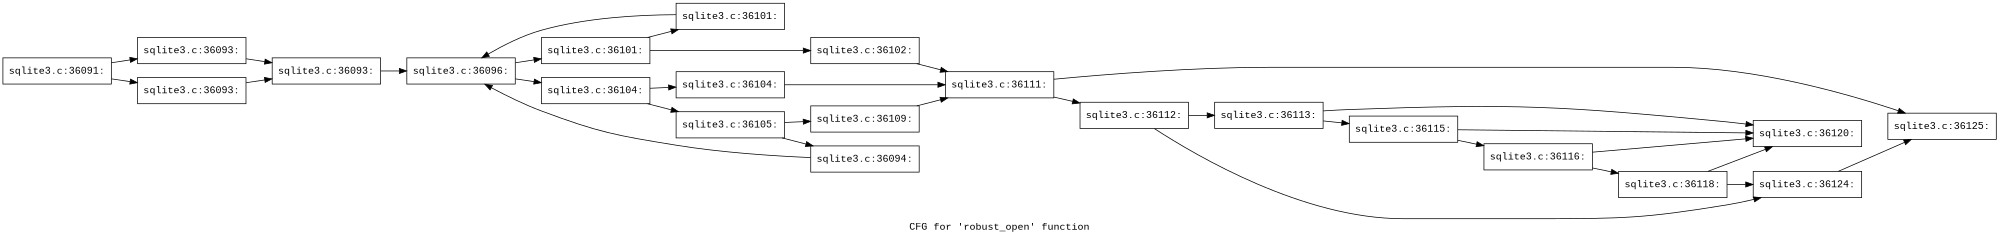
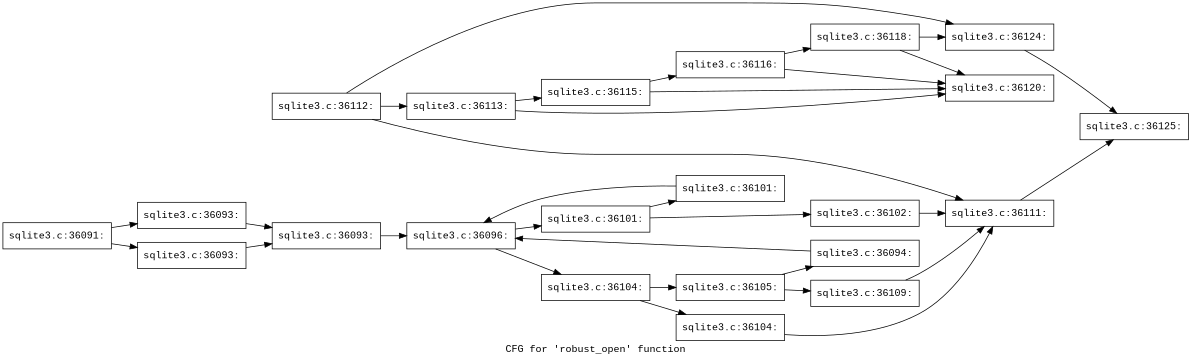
edge "sqlite3.c:36111:" -> "sqlite3.c:36112:": reversed
